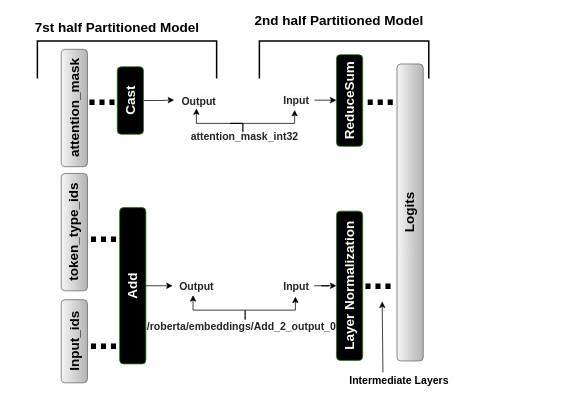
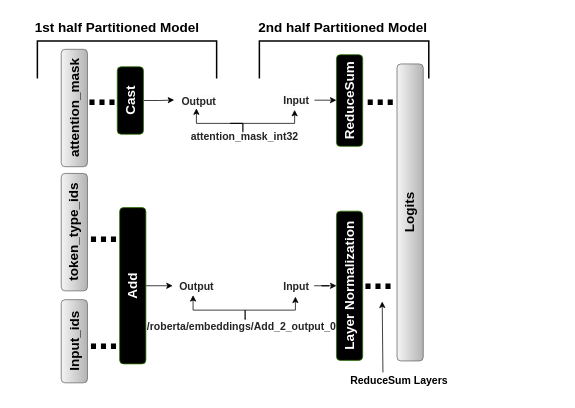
node "2nd half Partitioned Model": moved (339, 21) -> (342, 28)
node "7st half Partitioned Model": label "7st half Partitioned Model" -> "1st half Partitioned Model"
node "Intermediate Layers": label "Intermediate Layers" -> "ReduceSum Layers"
